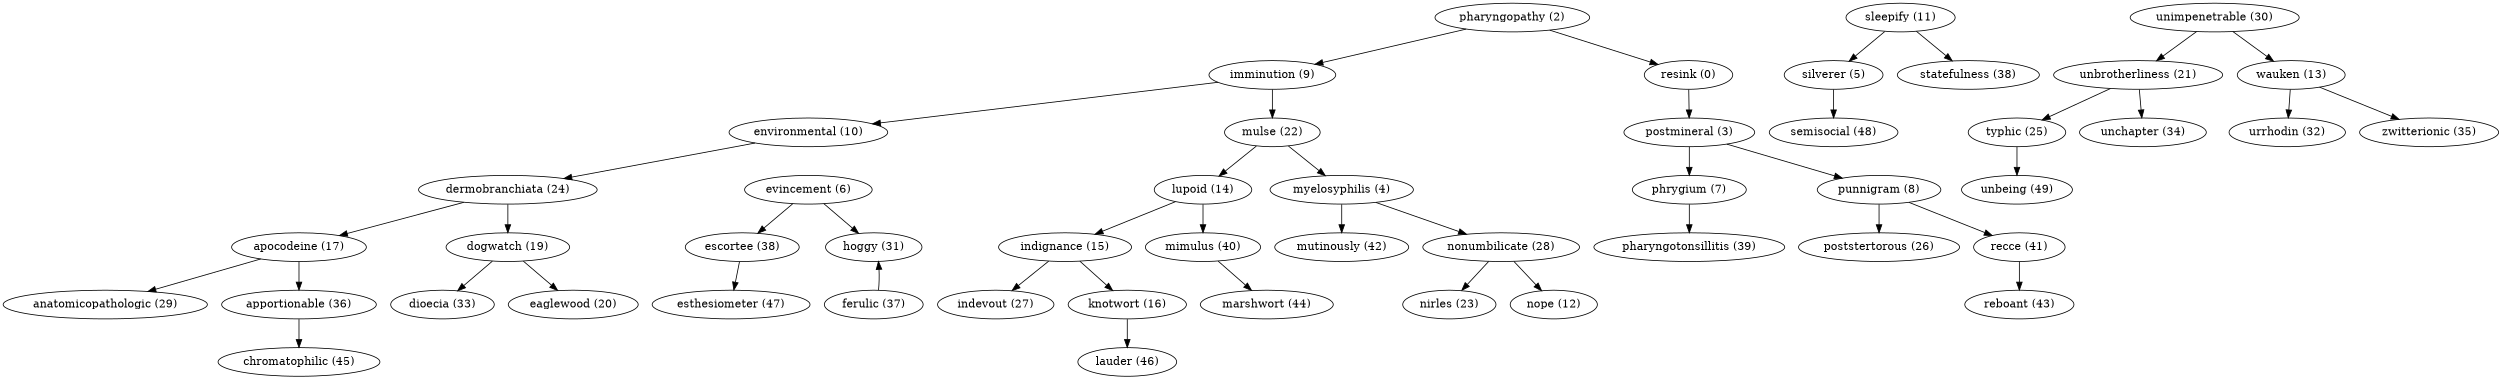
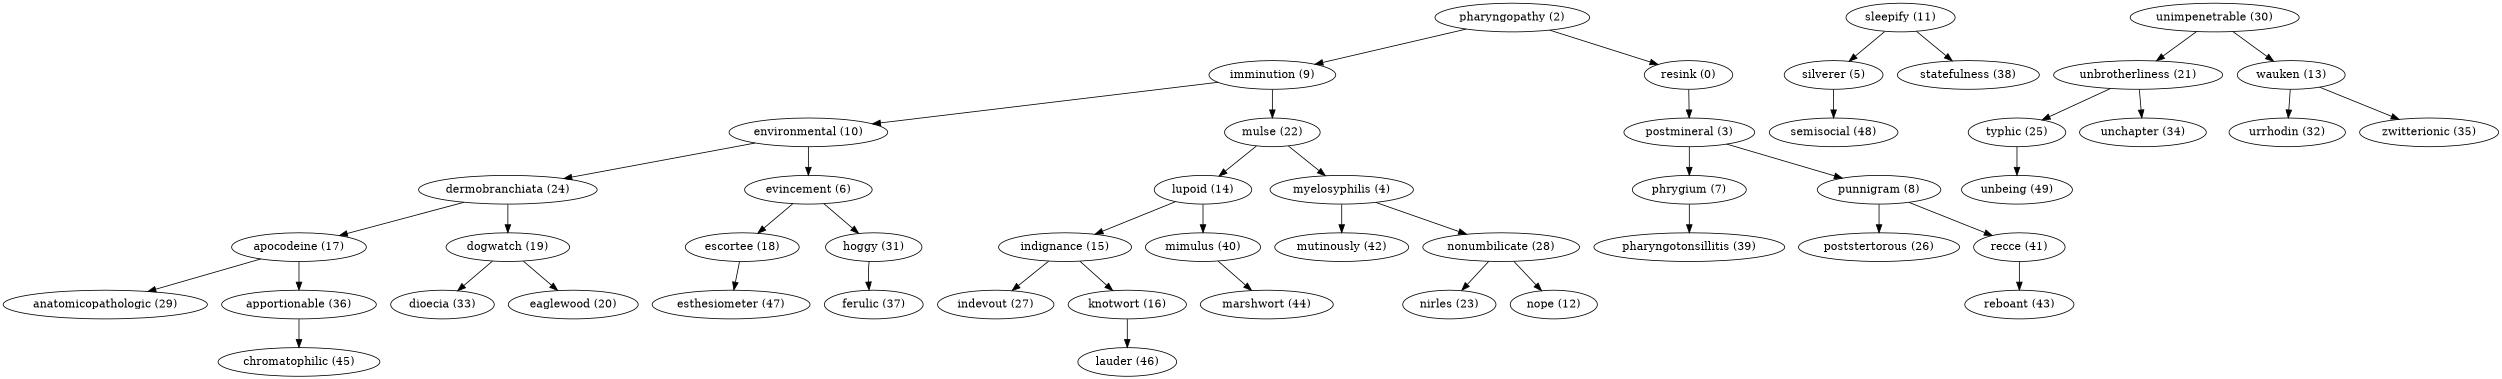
edge "environmental (10)" -> "evincement (6)": added
node "escortee (38)": label "escortee (38)" -> "escortee (18)"
edge "ferulic (37)" -> "hoggy (31)": reversed
